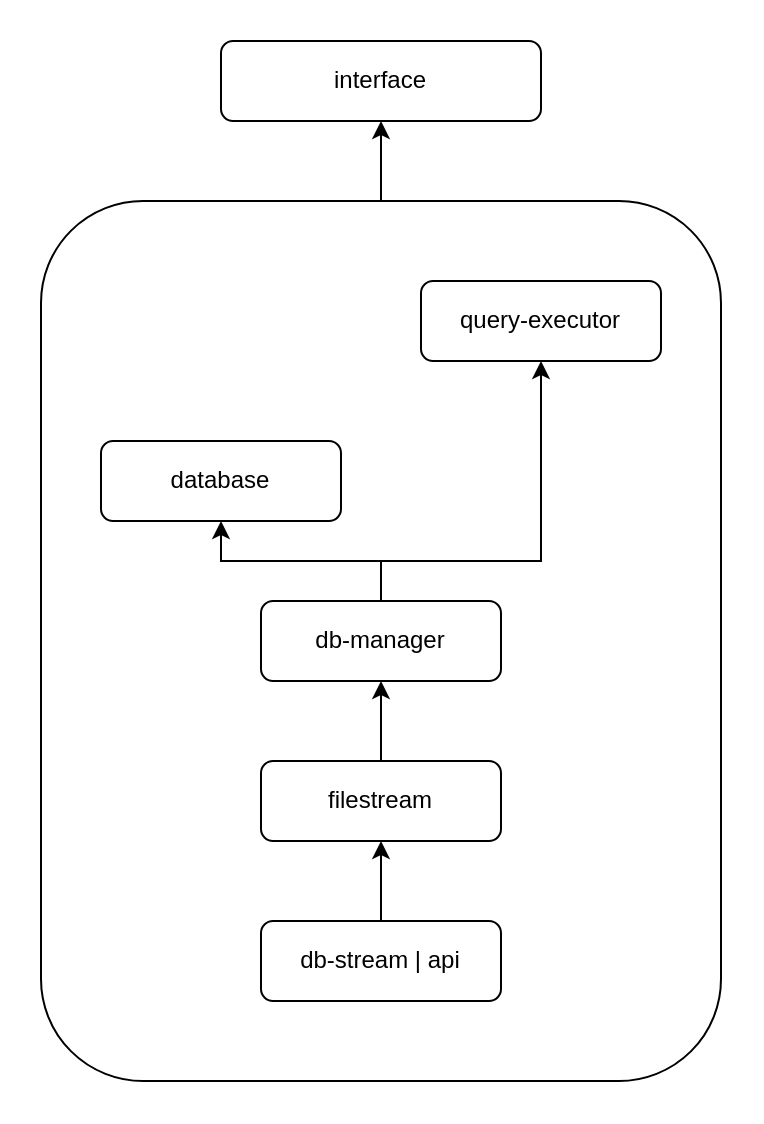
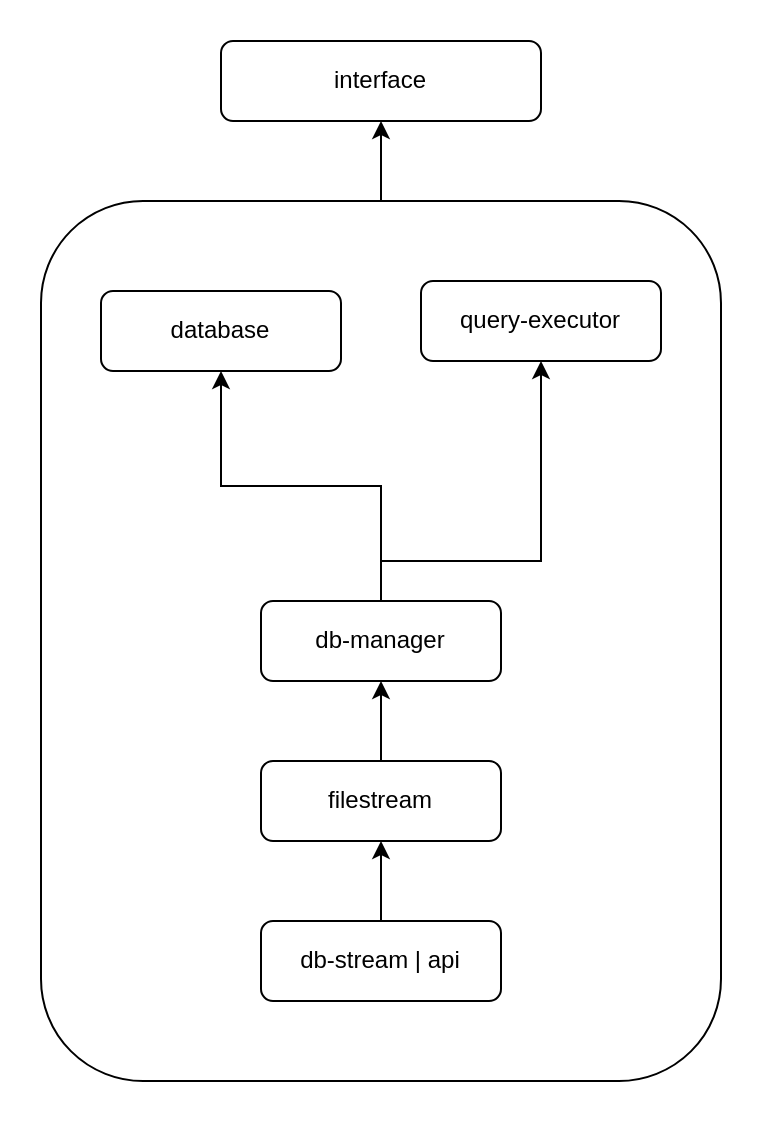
node "database": moved (221, 481) -> (221, 331)
